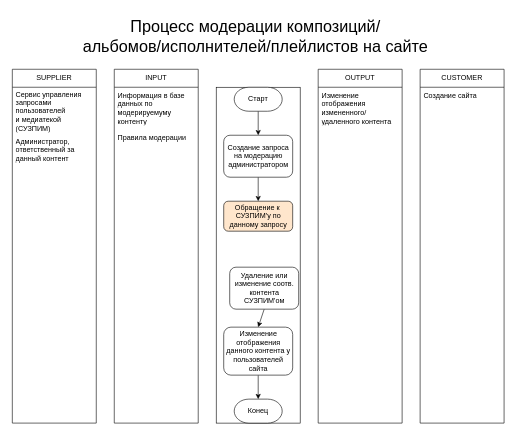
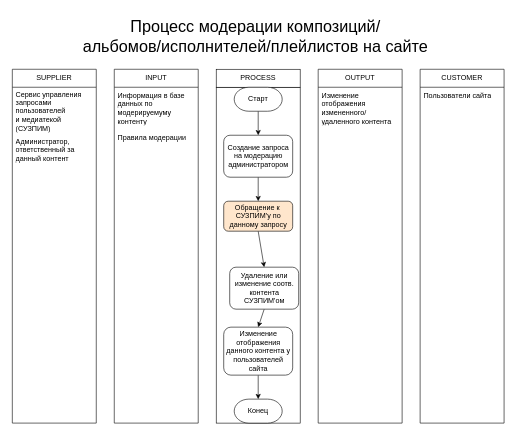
node "PROCESS": added
node "Создание сайта": label "Создание сайта" -> "Пользователи сайта"
edge "Обращение к СУЗПИМ'у по данному запросу" -> "Удаление или изменение соотв. контента СУЗПИМ'ом": added
